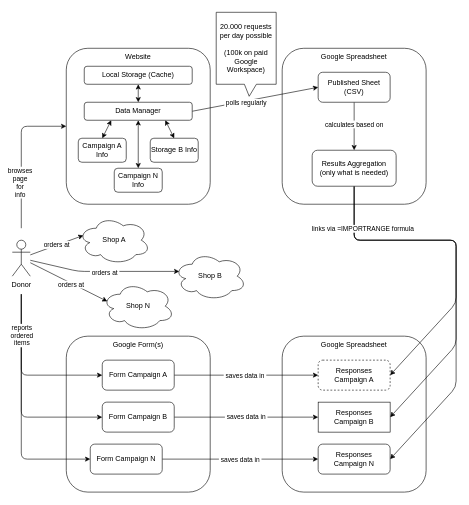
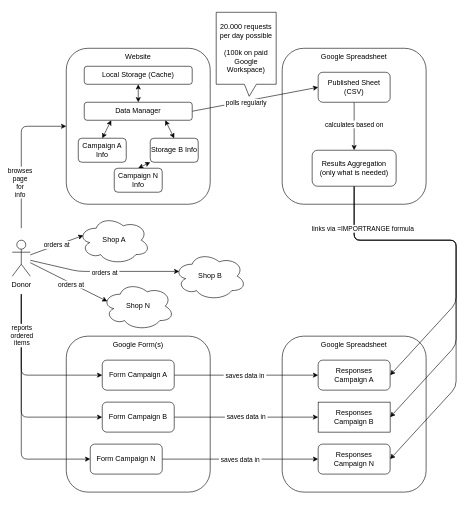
edge "Data Manager" -- "Campaign N Info": now "Storage B Info" -- "Campaign N Info"
node "Responses Campaign A": style dashed -> solid
